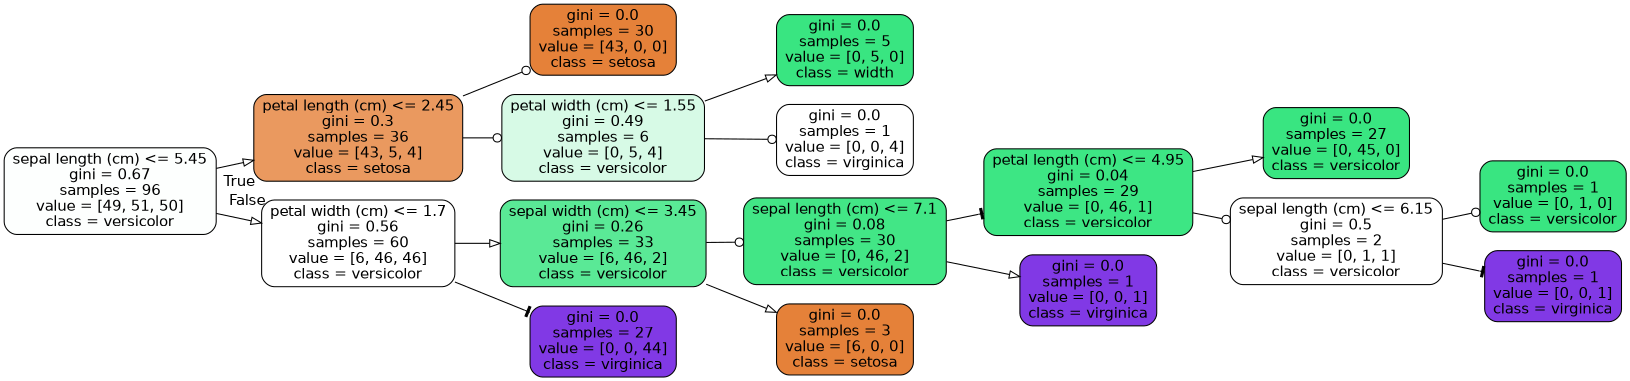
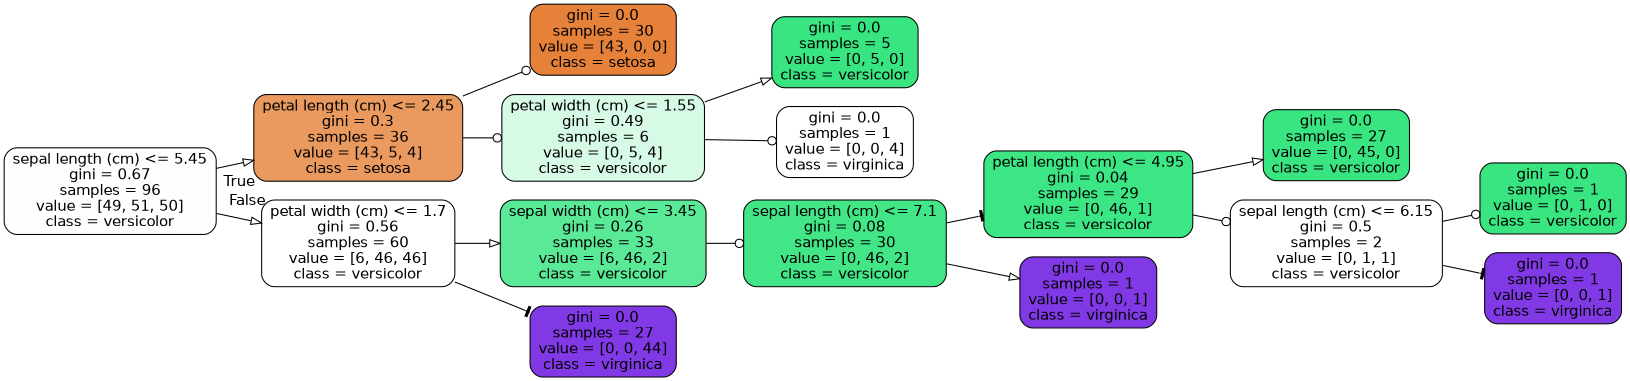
node "gini = 0.0 samples = 5 value = [0, 5, 0] class = width": label "gini = 0.0 samples = 5 value = [0, 5, 0] class = width" -> "gini = 0.0 samples = 5 value = [0, 5, 0] class = versicolor"
node "gini = 0.0 samples = 3 value = [6, 0, 0] class = setosa": removed
